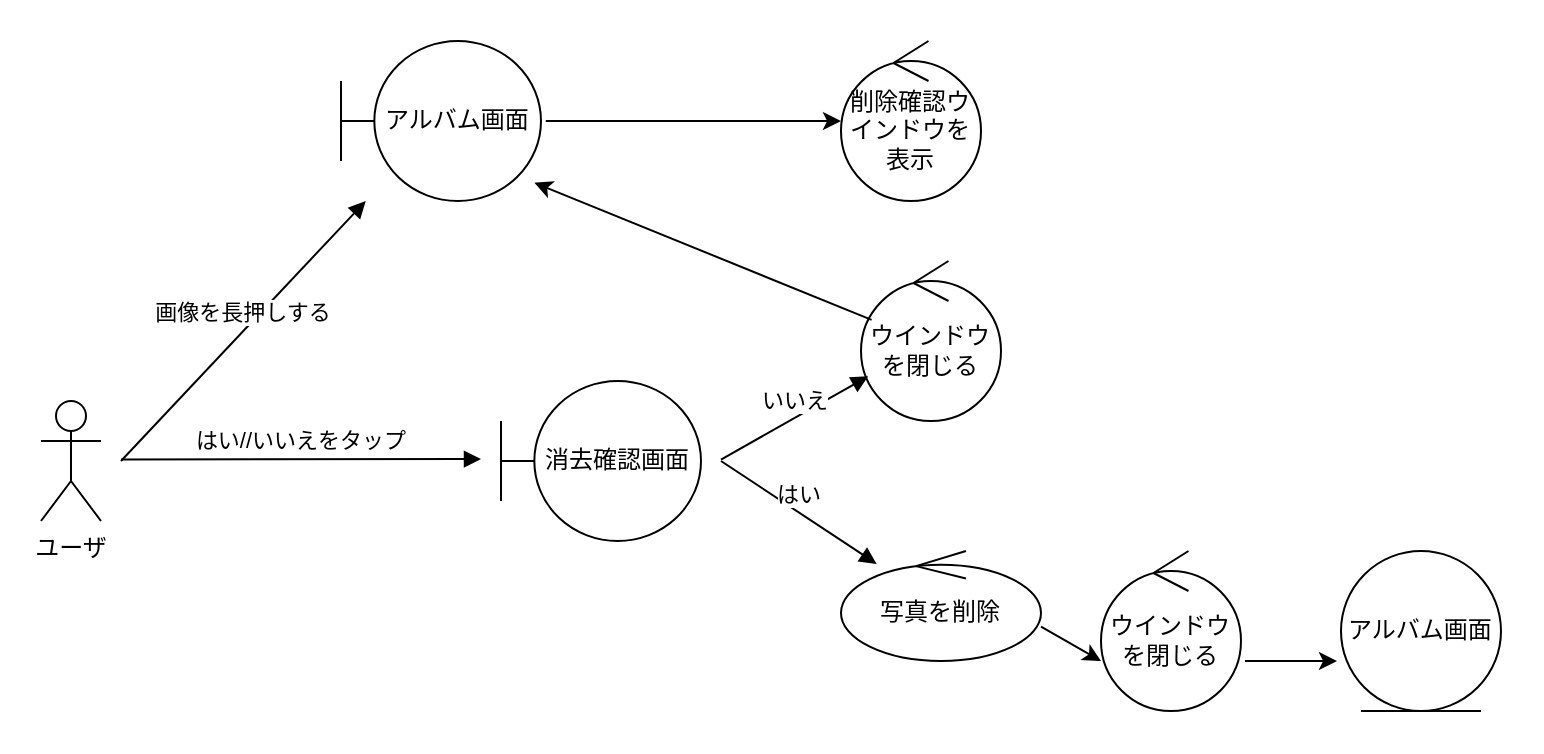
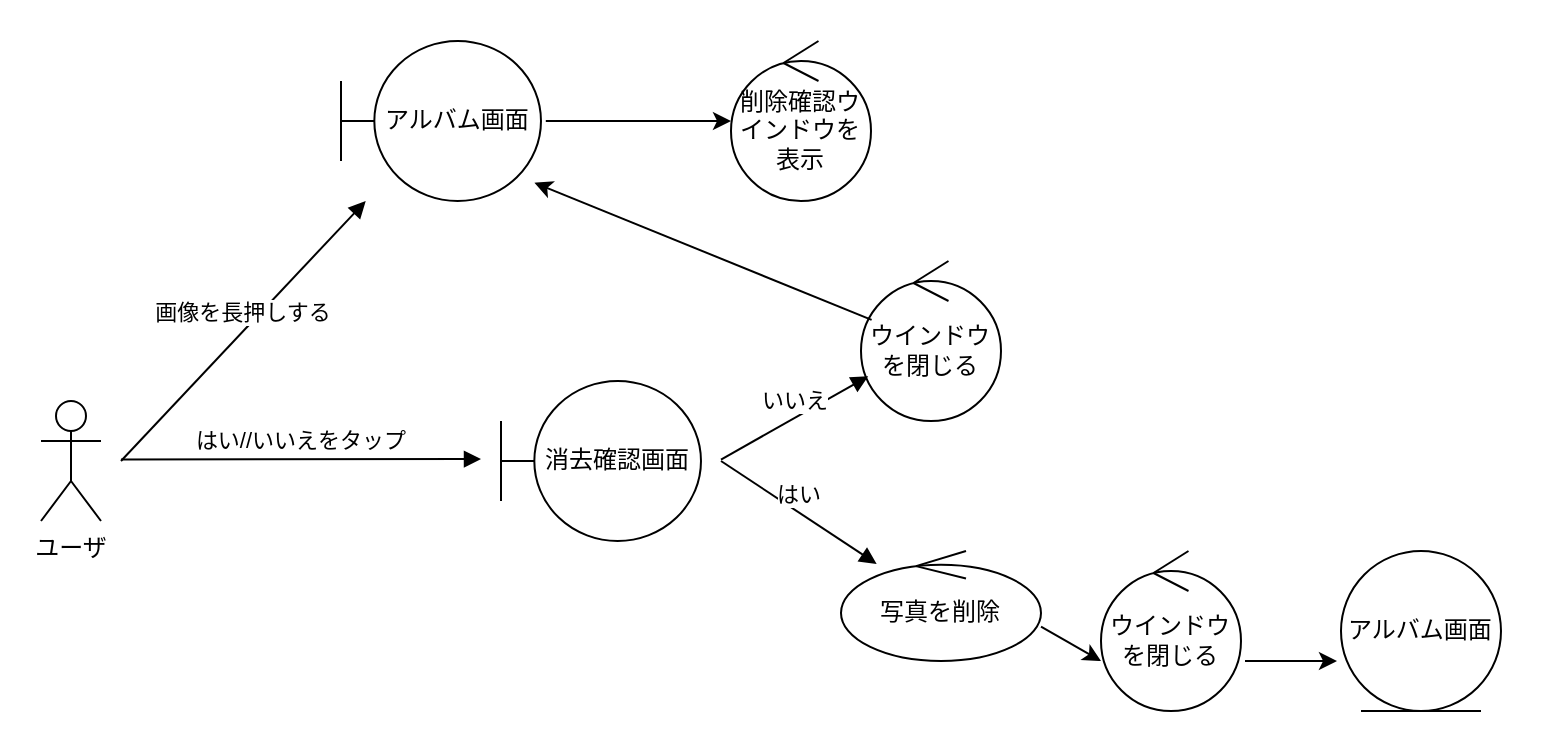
node "削除確認ウインドウを表示": moved (911, 121) -> (801, 121)
